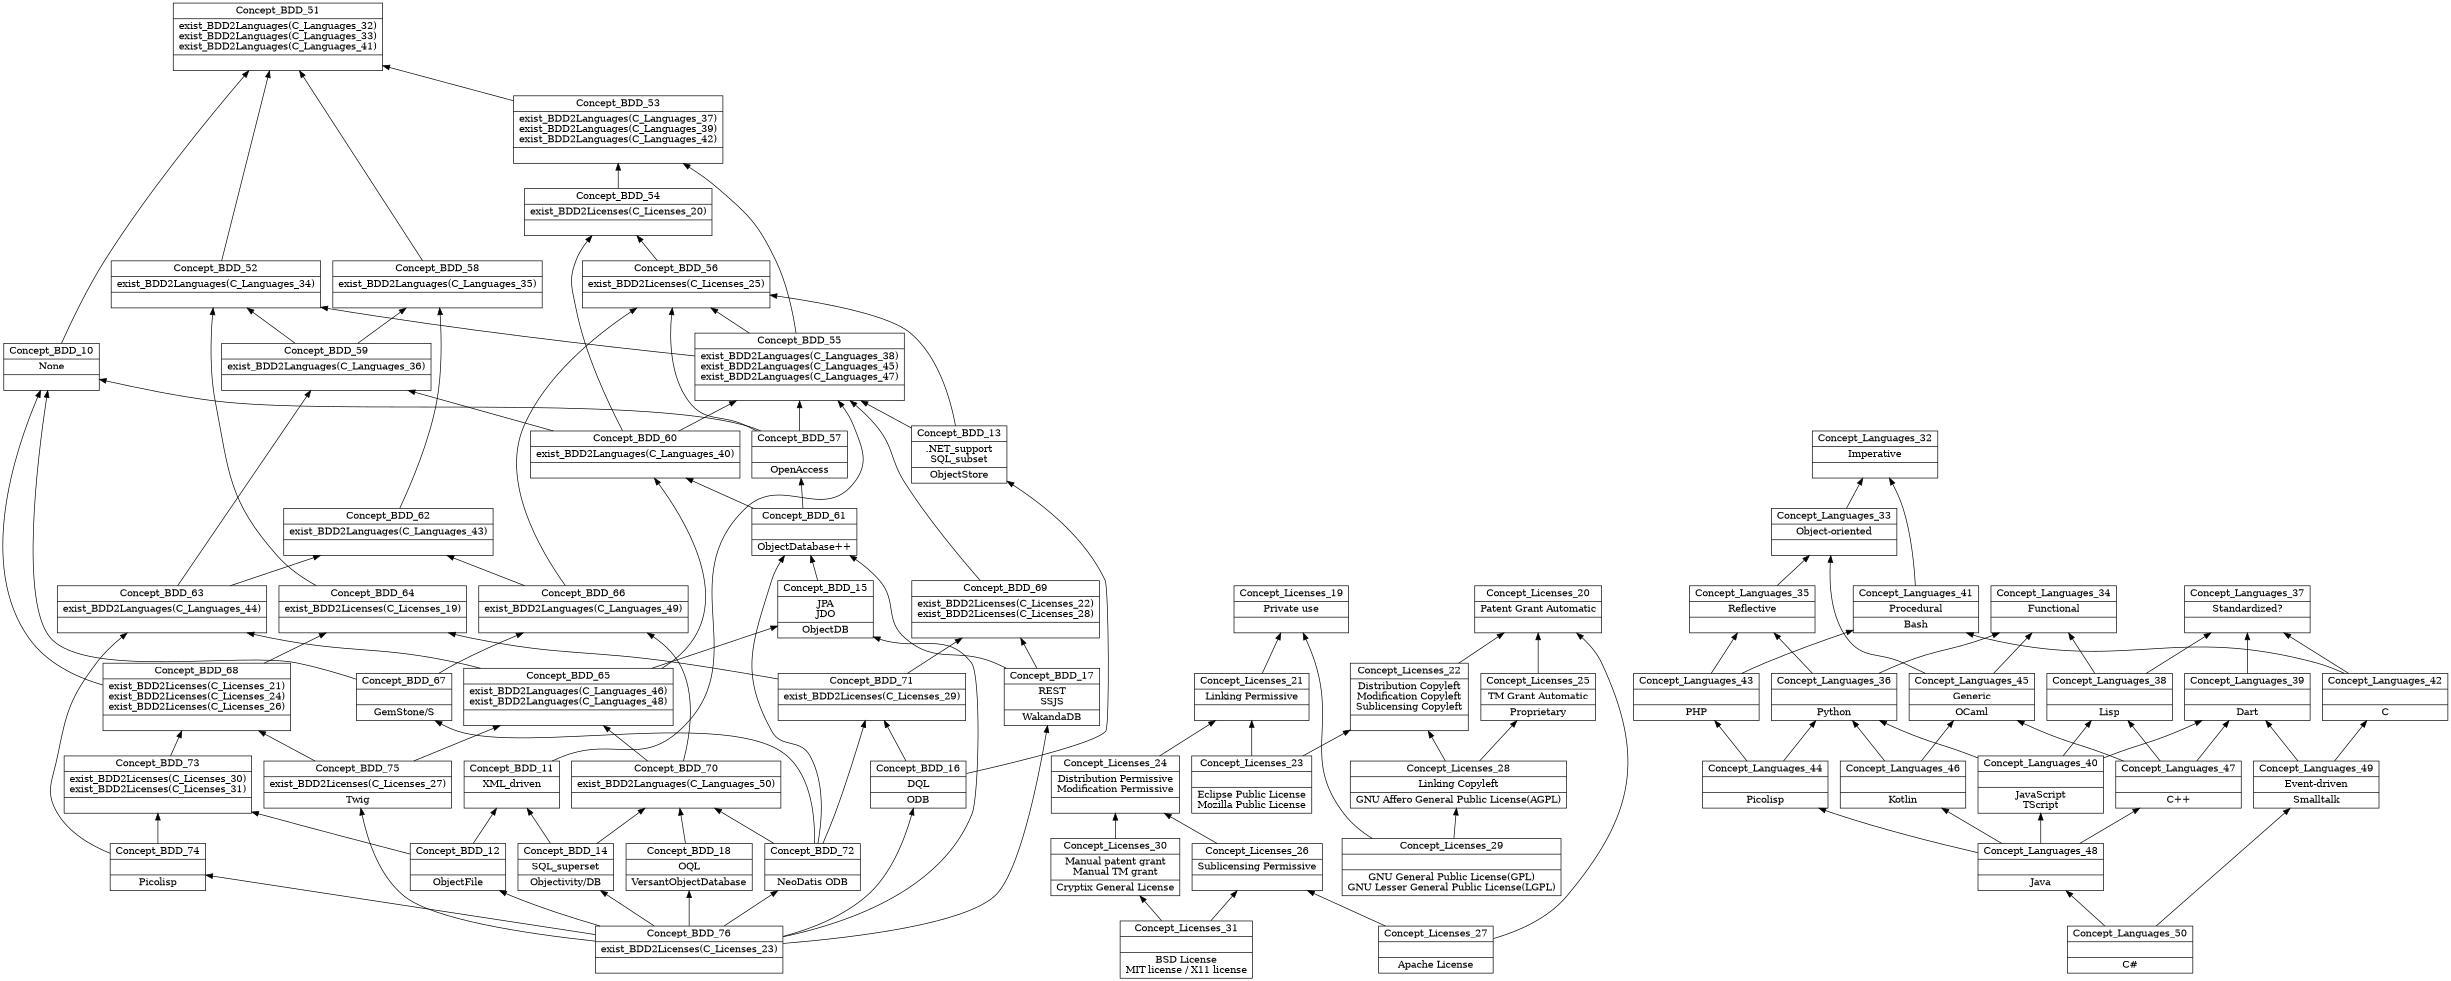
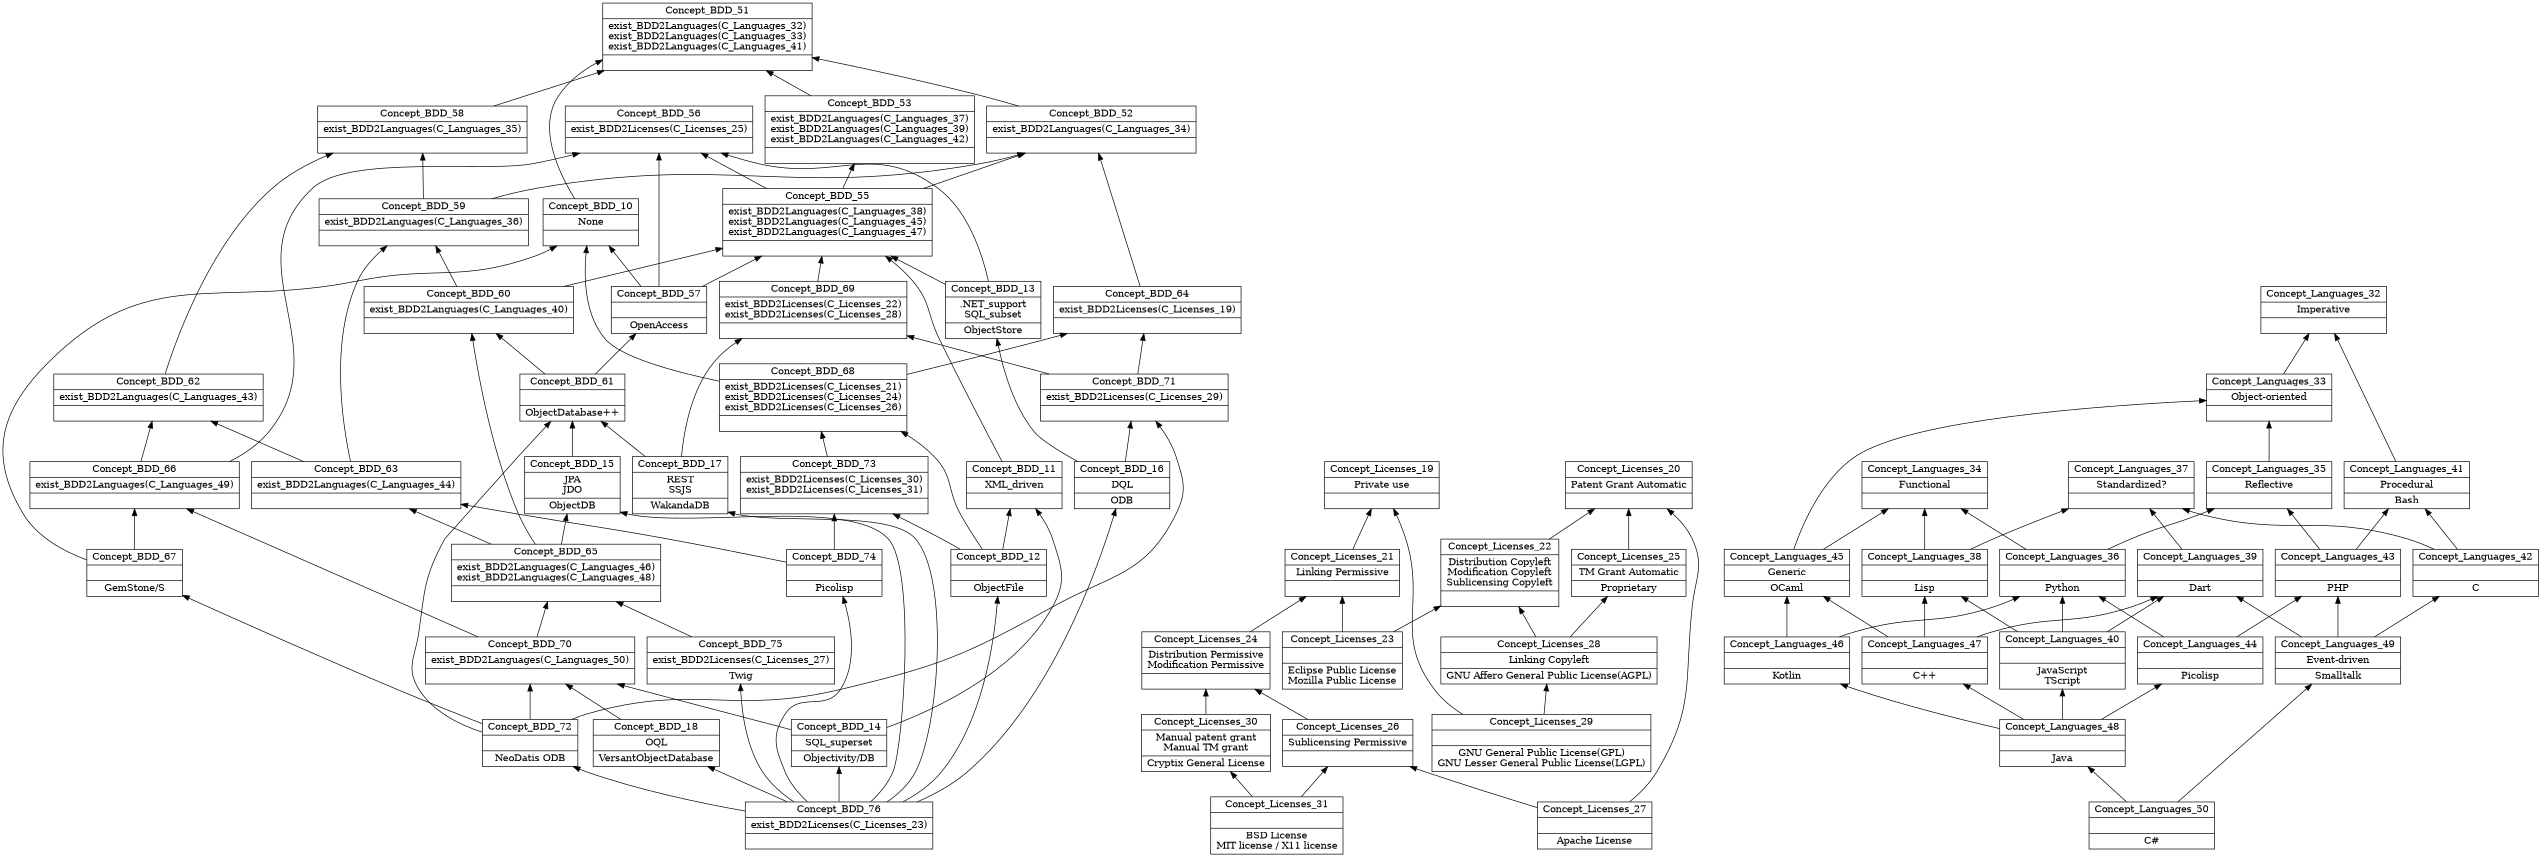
node "Concept_BDD_54": removed
edge "Concept_Languages_49" -> "Concept_Languages_43": added
edge "Concept_BDD_75" -> "Concept_BDD_68": now "Concept_BDD_12" -> "Concept_BDD_68"
